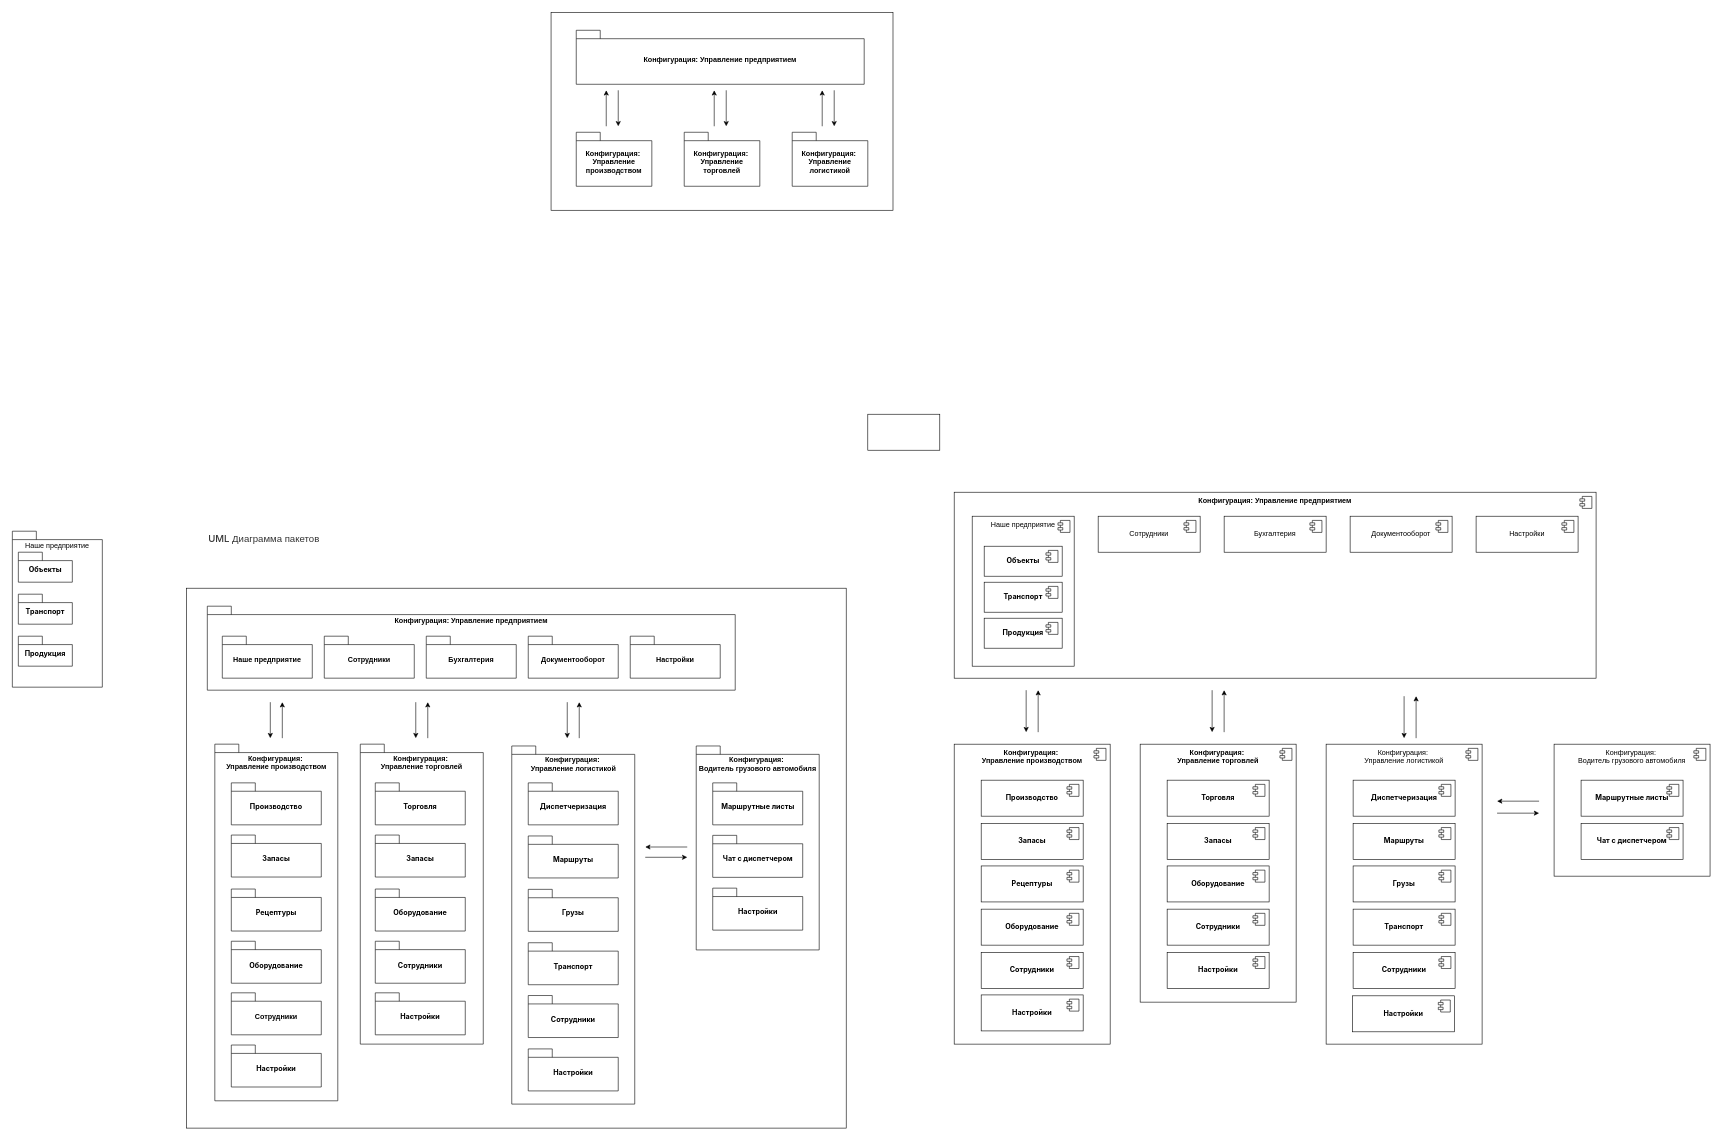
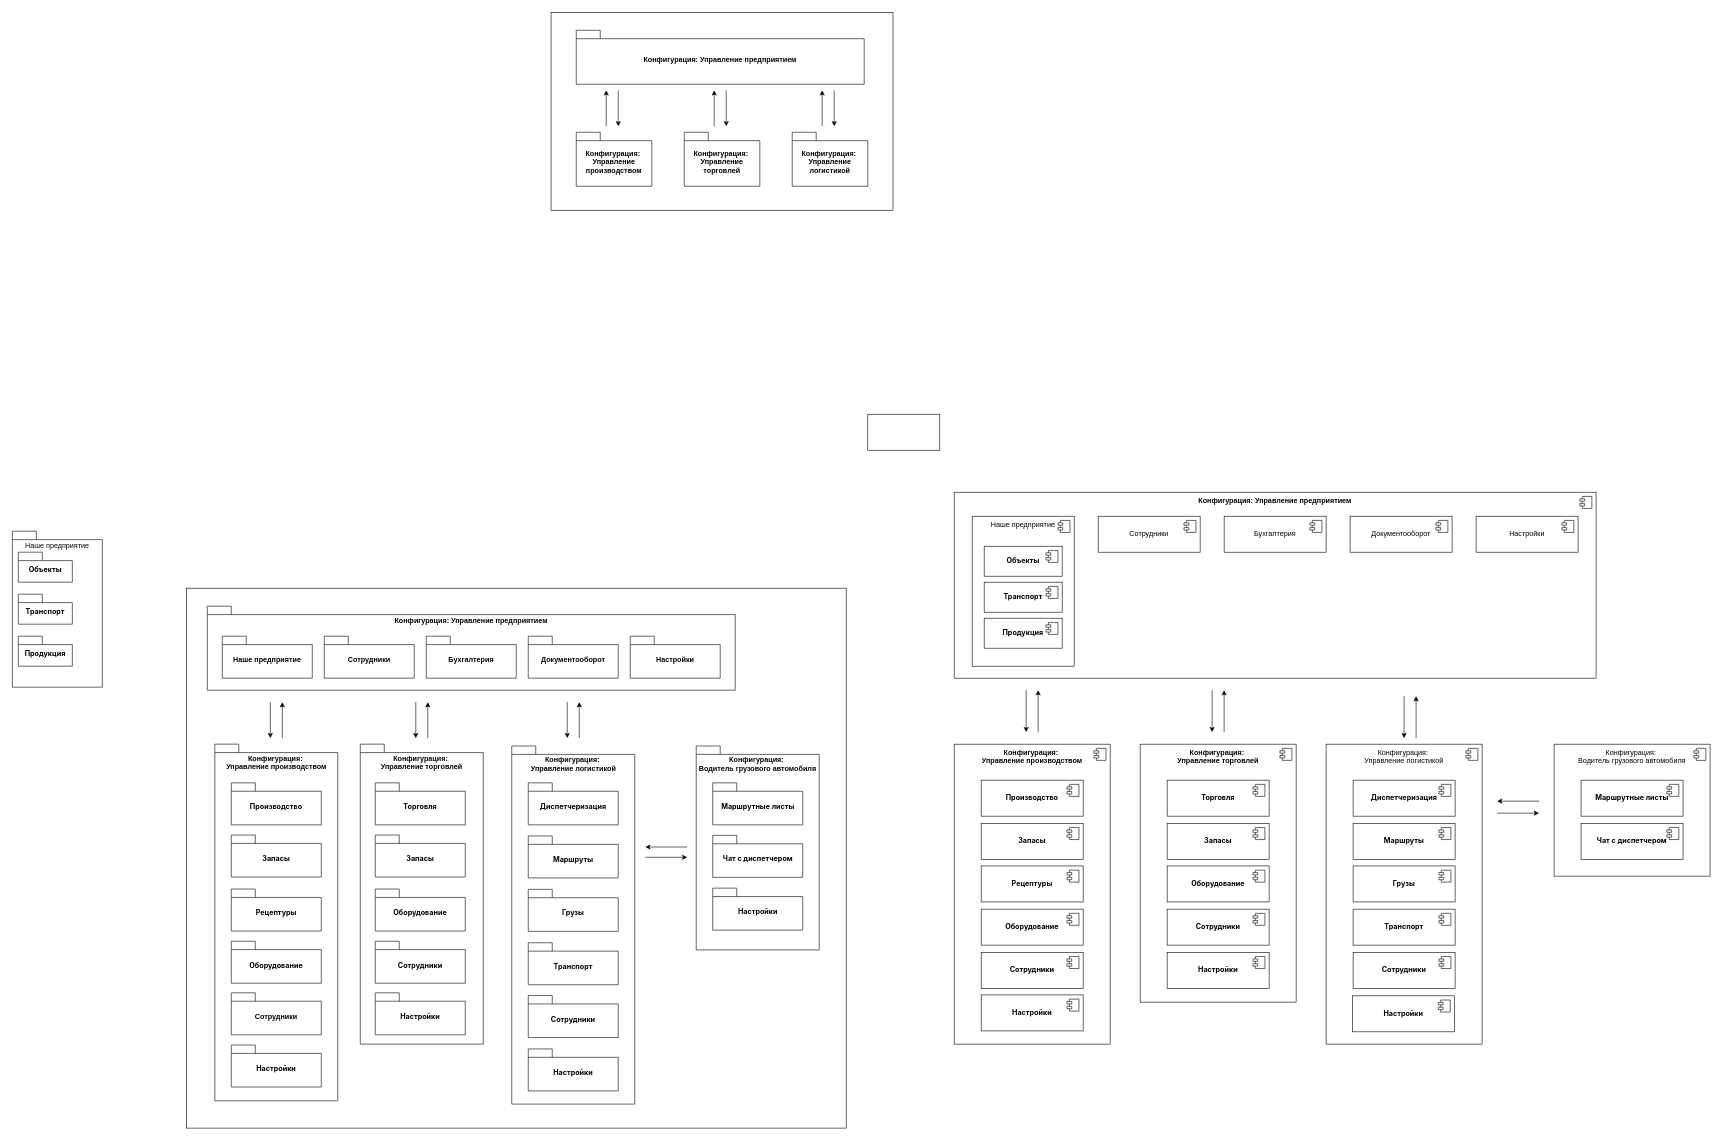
node "UML Диаграмма пакетов": removed
